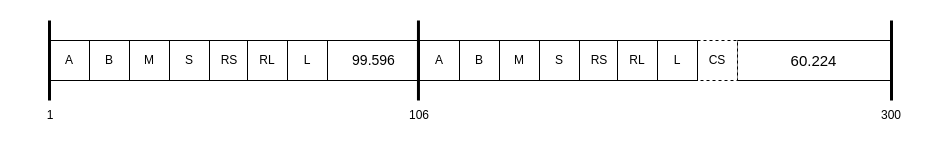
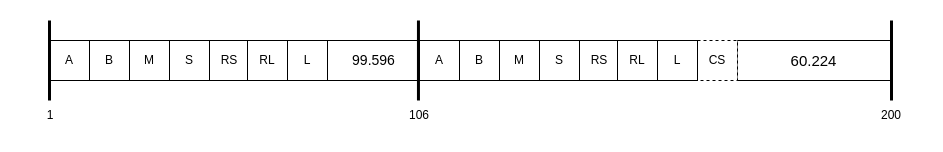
node "300": label "300" -> "200"
